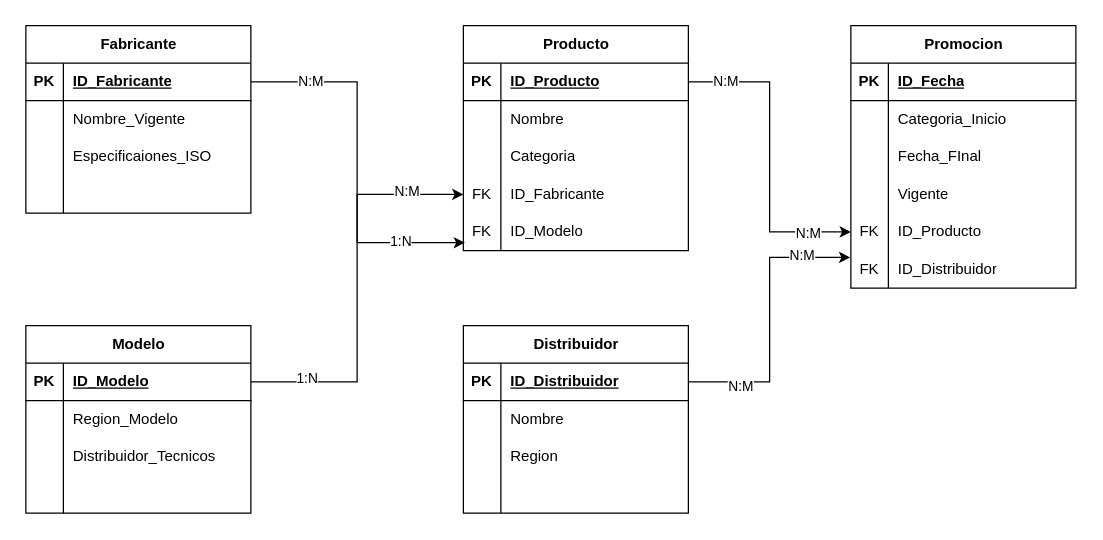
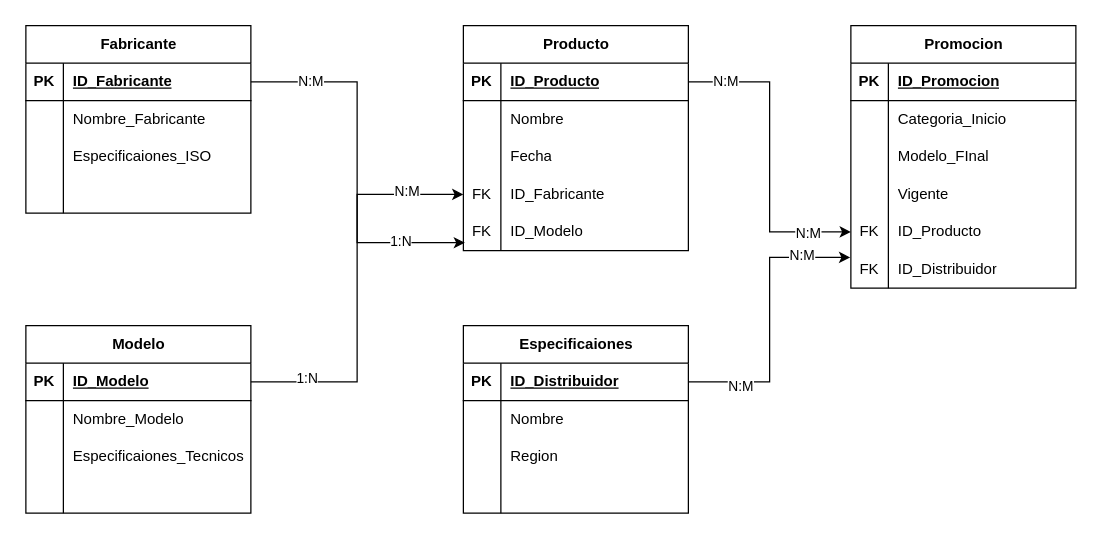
node "ID_Fecha": label "ID_Fecha" -> "ID_Promocion"
node "Nombre_Vigente": label "Nombre_Vigente" -> "Nombre_Fabricante"
node "Categoria": label "Categoria" -> "Fecha"
node "Fecha_FInal": label "Fecha_FInal" -> "Modelo_FInal"
node "Distribuidor": label "Distribuidor" -> "Especificaiones"
node "Region_Modelo": label "Region_Modelo" -> "Nombre_Modelo"
node "Distribuidor_Tecnicos": label "Distribuidor_Tecnicos" -> "Especificaiones_Tecnicos"
